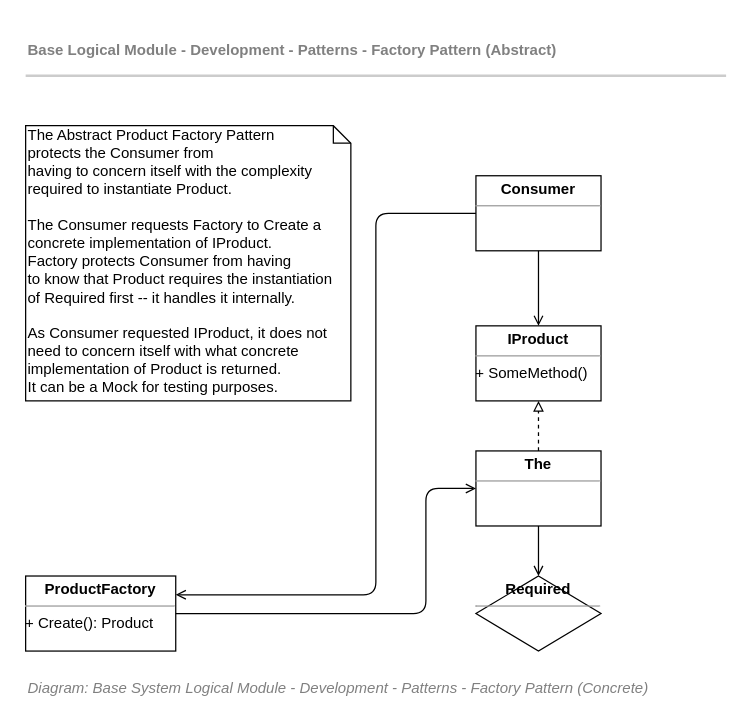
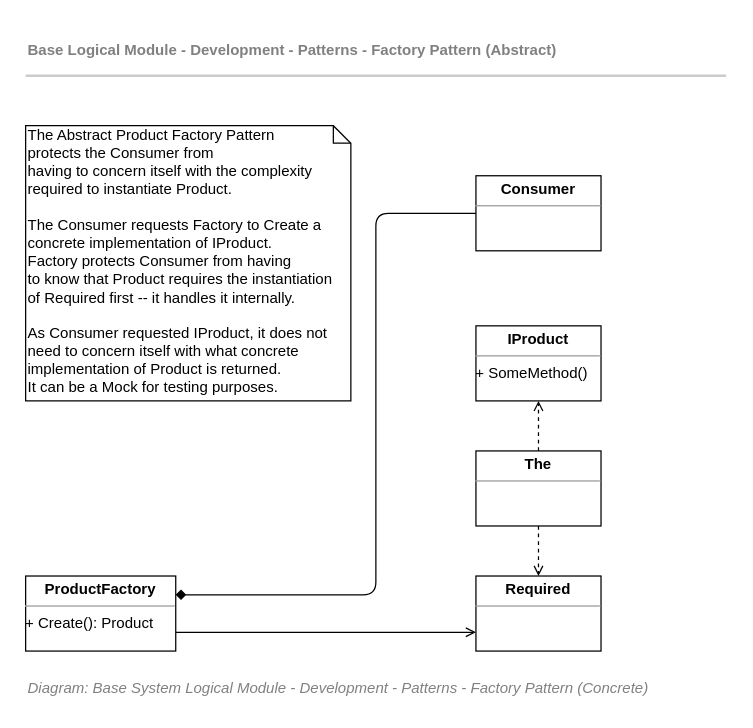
edge "Consumer" -> "IProduct + SomeMethod()": removed
edge "The" -> "IProduct + SomeMethod()": arrowhead block -> open
edge "The" -> "Required": style solid -> dashed
edge "Consumer" -> "ProductFactory + Create(): Product": arrowhead open -> diamond
edge "ProductFactory + Create(): Product" -> "The": removed
node "Required": shape diamond -> rectangle
edge "ProductFactory + Create(): Product" -> "Required": added
